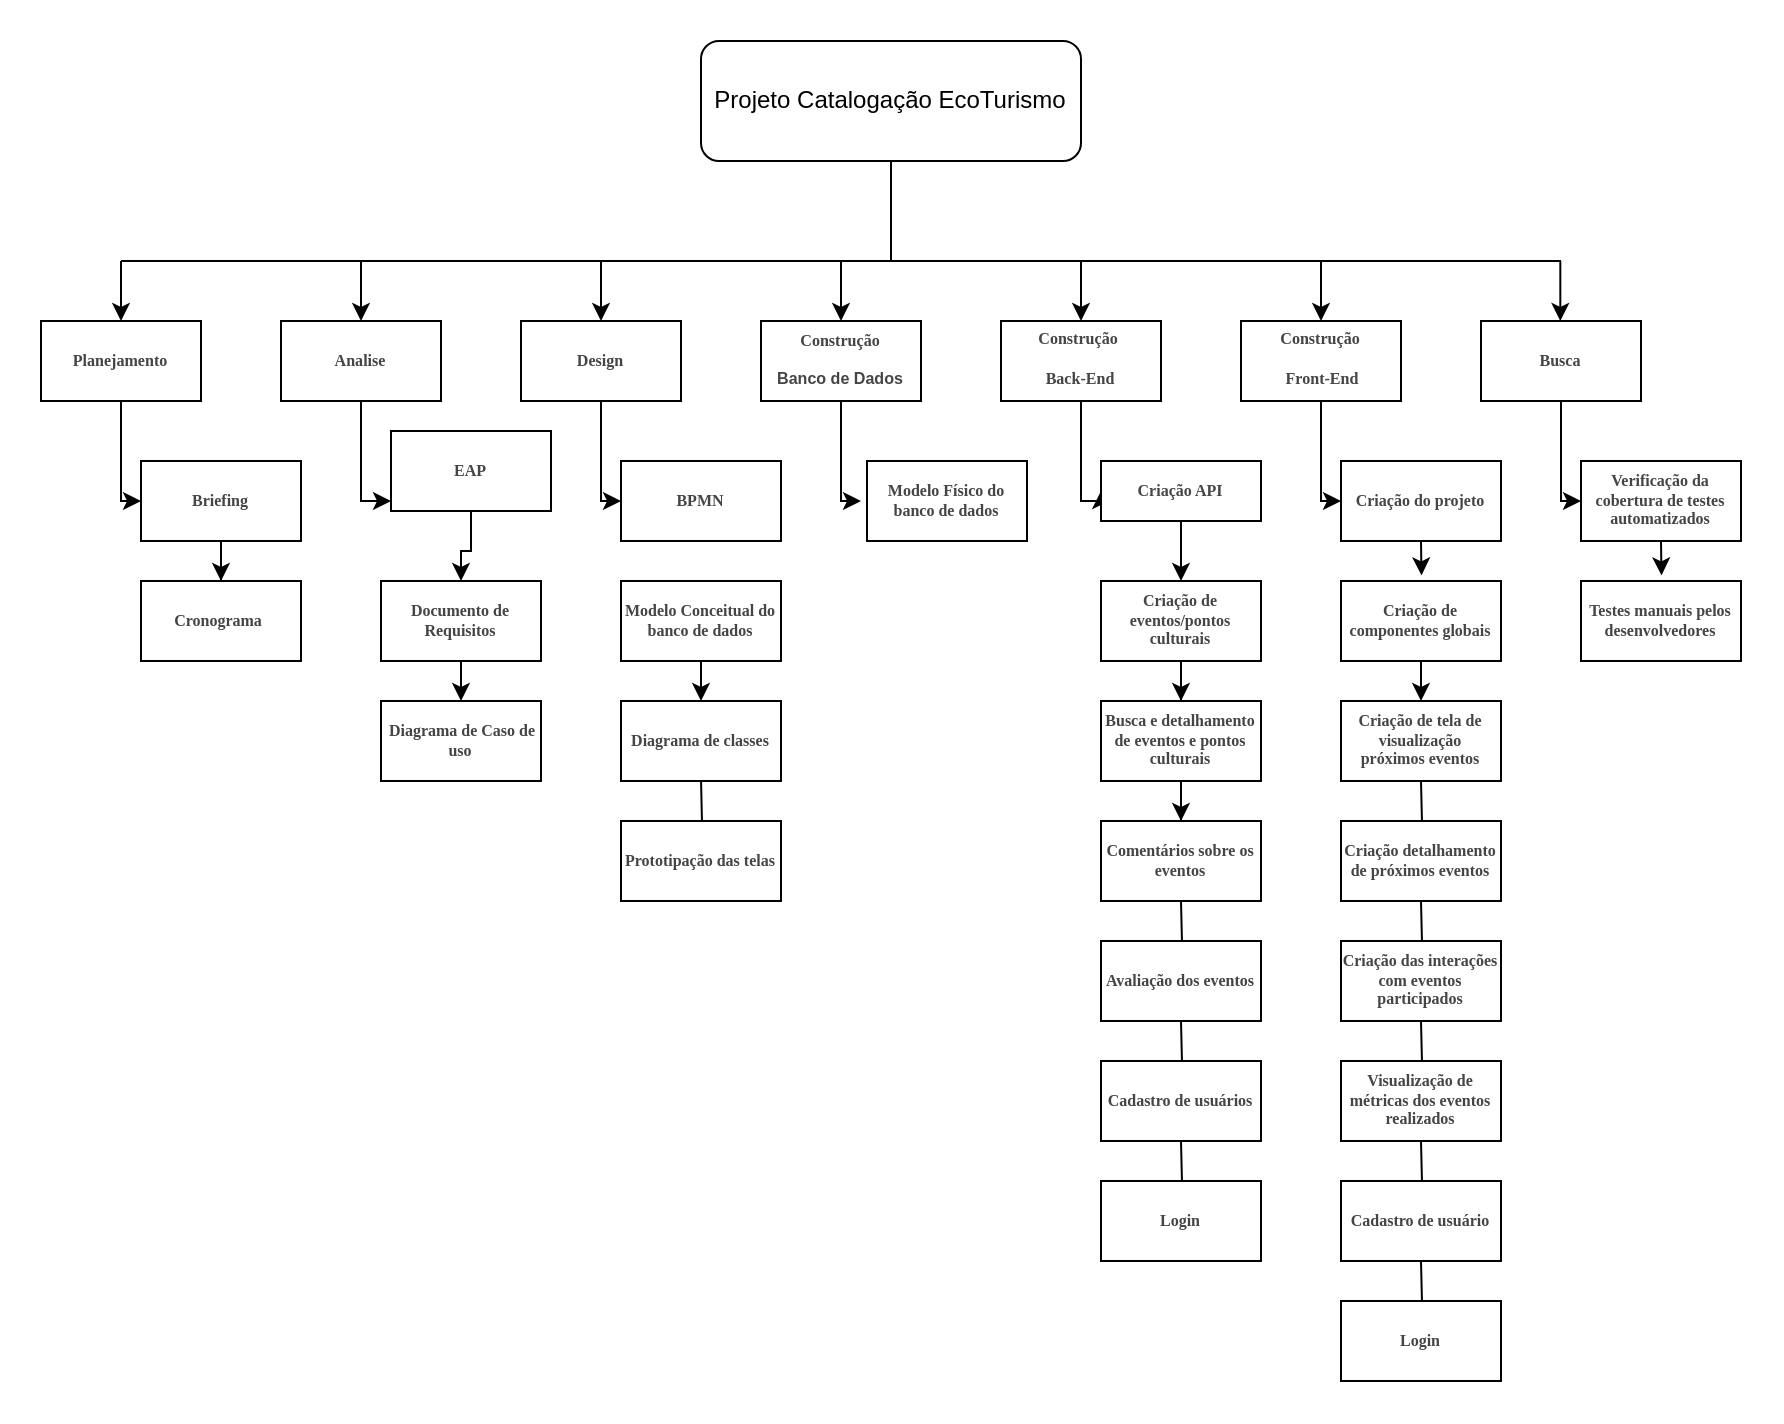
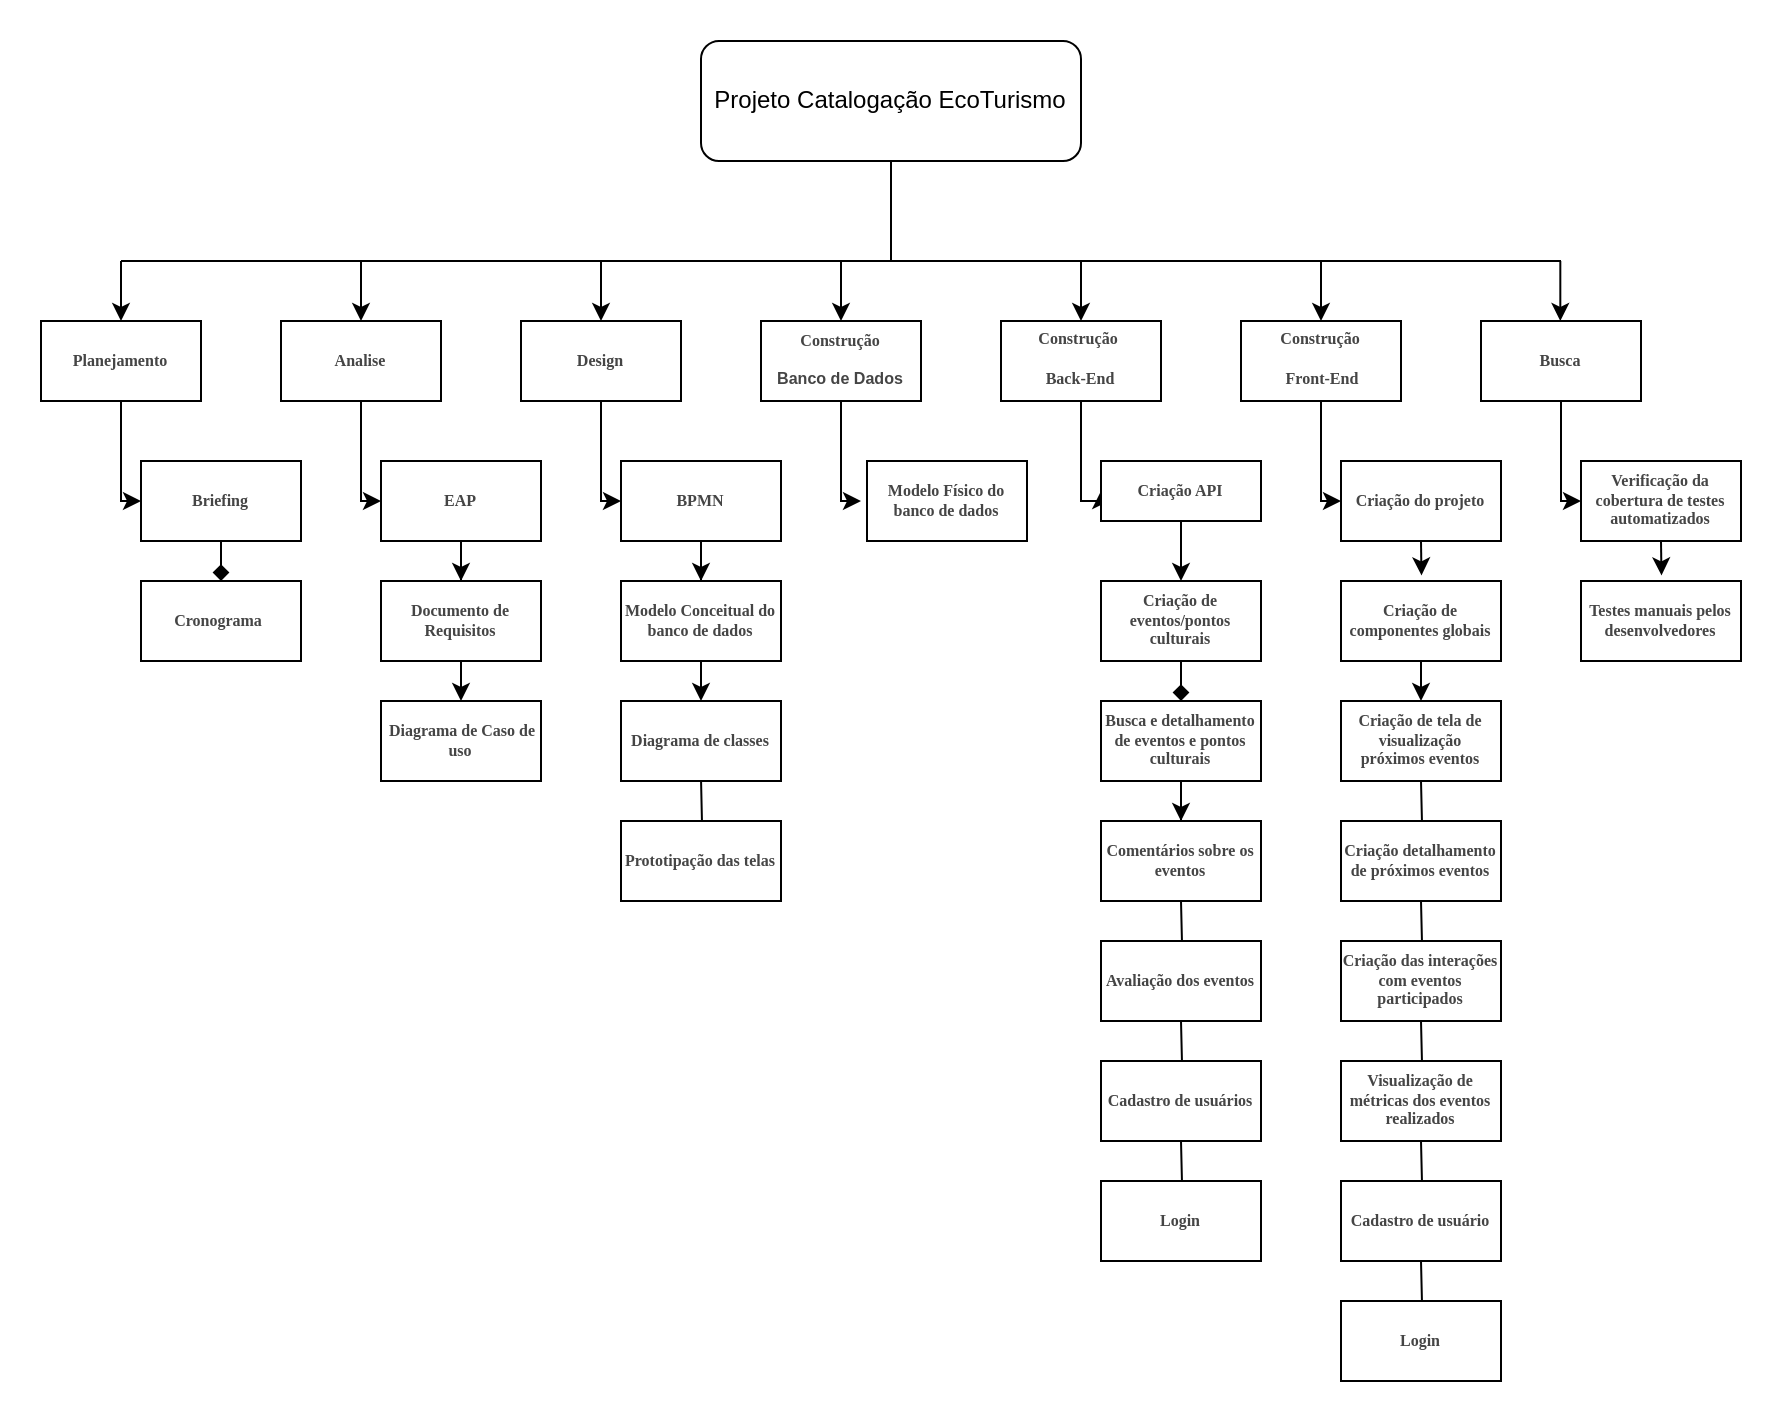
node "EAP": moved (471, 471) -> (461, 501)
edge "Briefing" -> "Cronograma": arrowhead classic -> diamond
edge "BPMN" -> "Modelo Conceitual do banco de dados": added
edge "Criação de eventos/pontos culturais" -> "Busca e detalhamento de eventos e pontos culturais": arrowhead classic -> diamond
